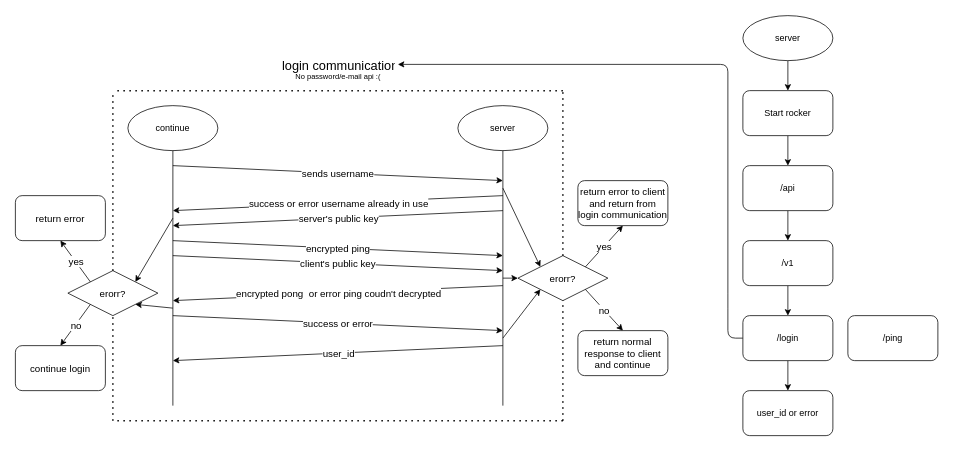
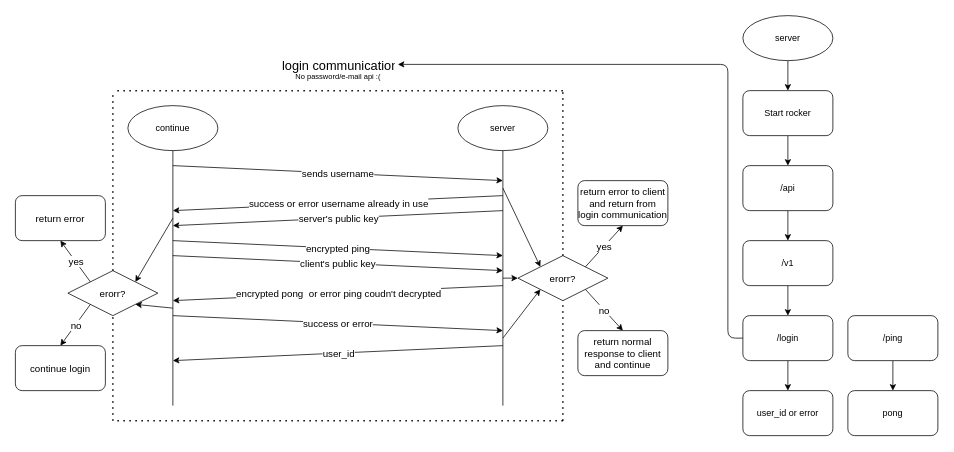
edge "/ping" -> "pong": added
node "pong": added
